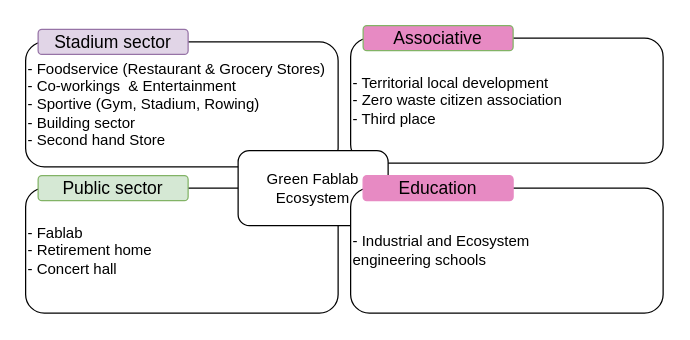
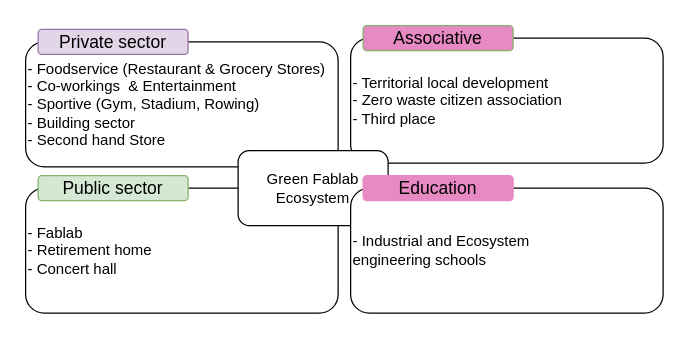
node "Stadium sector": label "Stadium sector" -> "Private sector"
